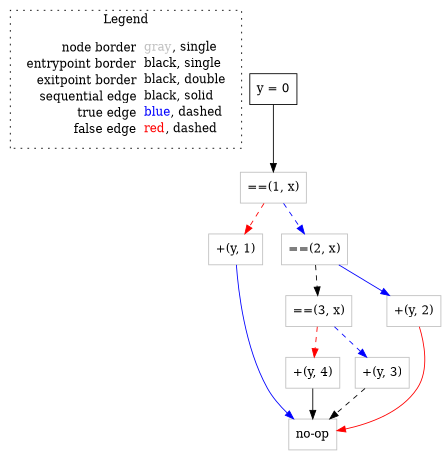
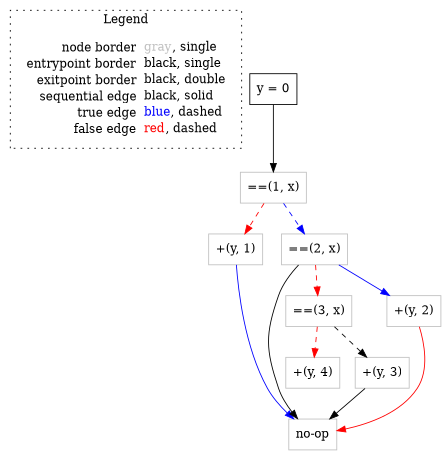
edge "==(2, x)" -> "==(3, x)": color black -> red
edge "==(3, x)" -> "+(y, 3)": color blue -> black
edge "+(y, 4)" -> "no-op": now "==(2, x)" -> "no-op"
edge "+(y, 3)" -> "no-op": style dashed -> solid
